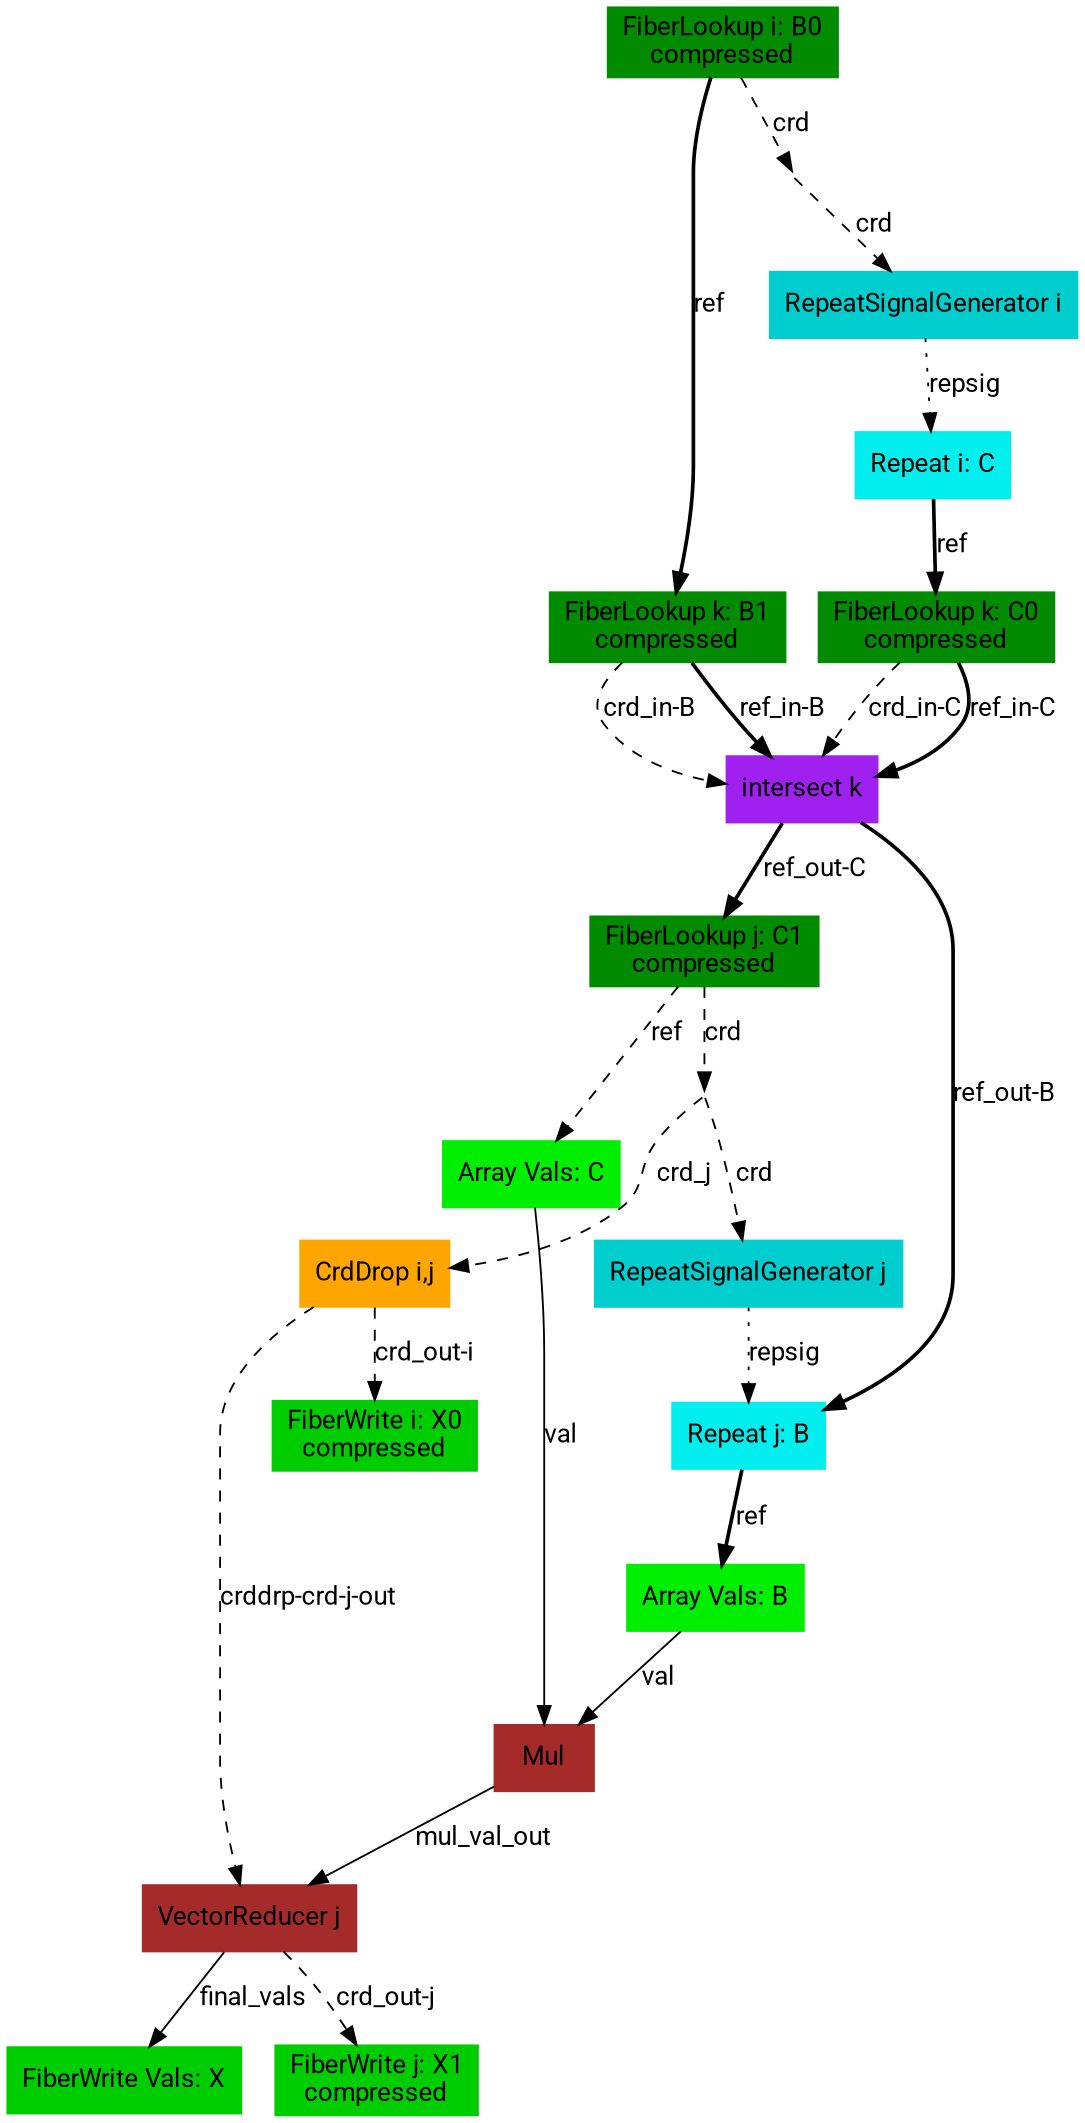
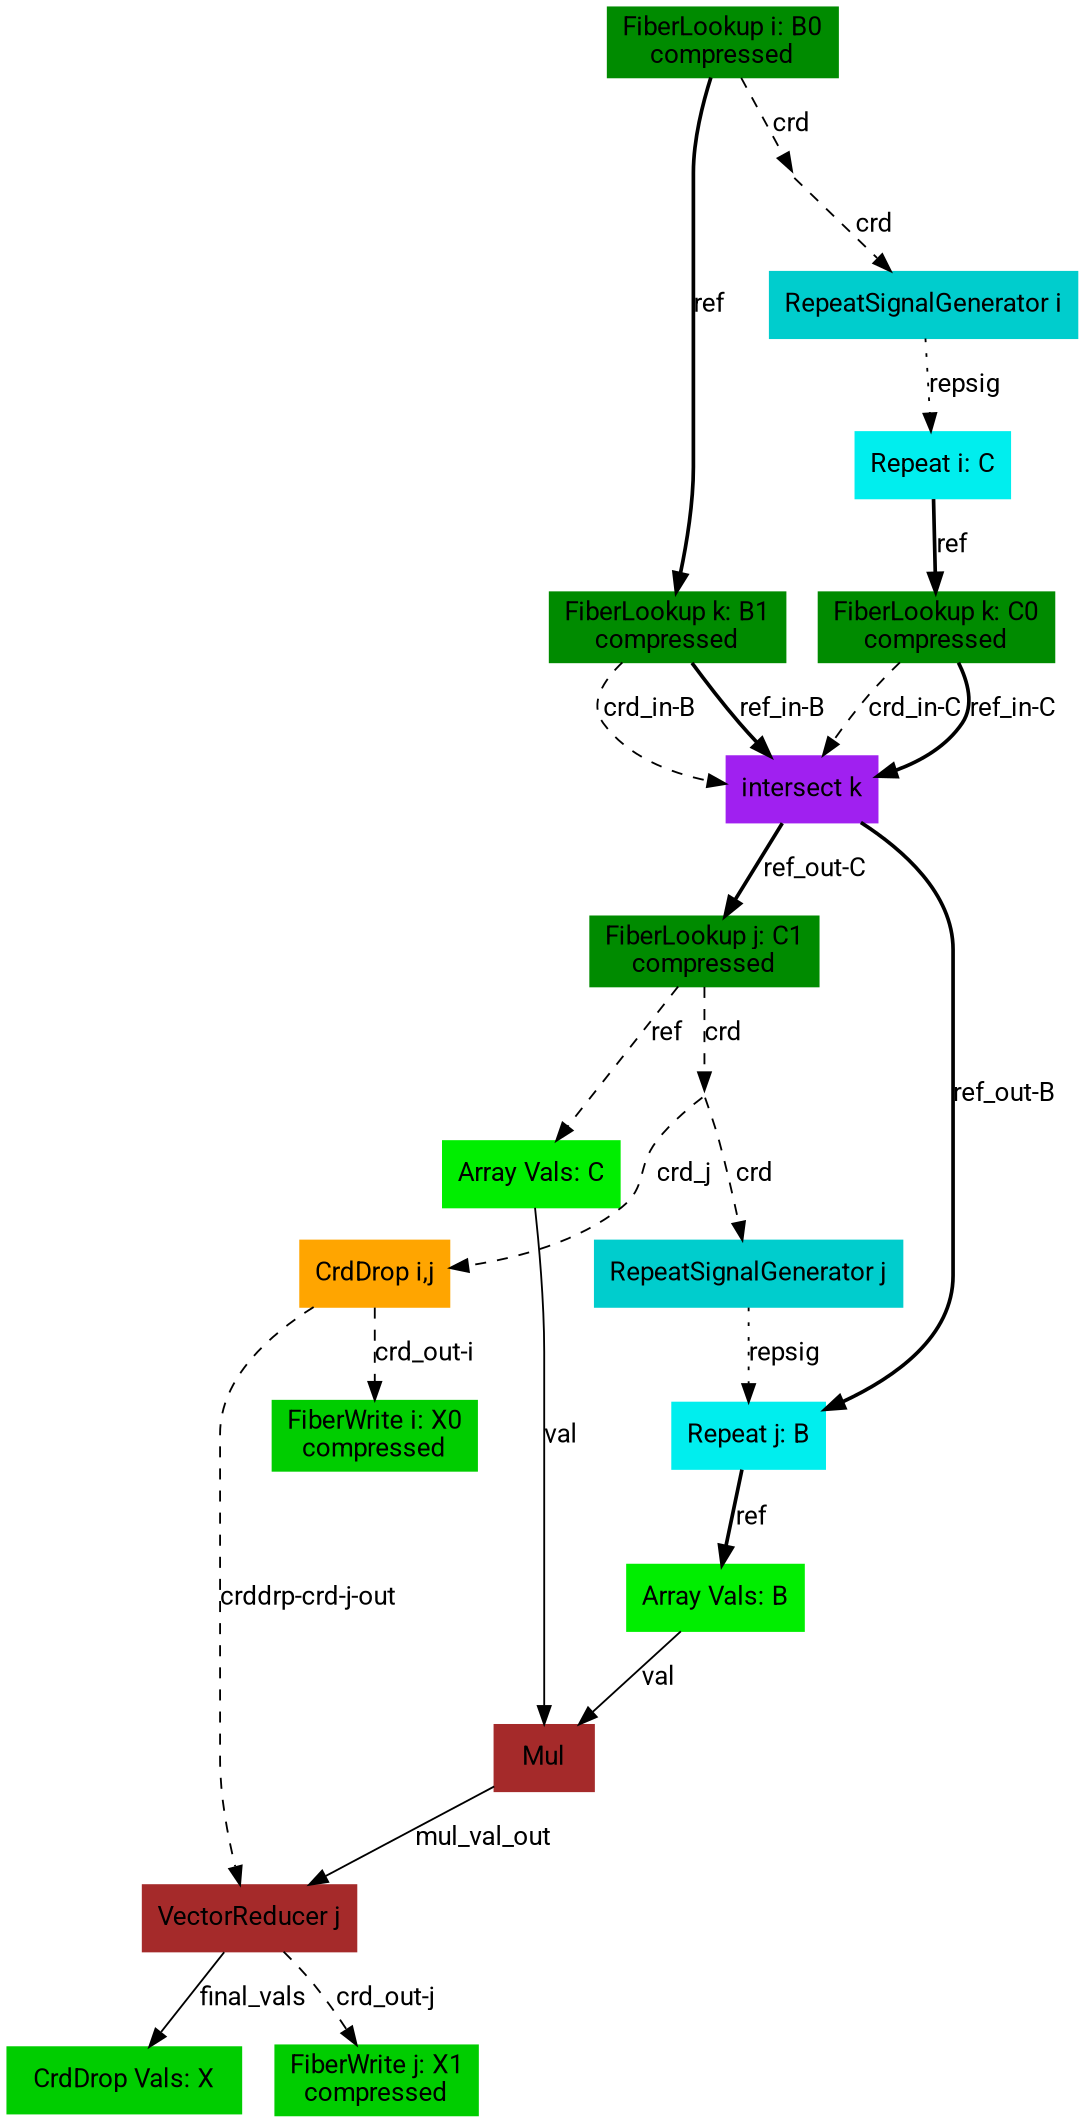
node "FiberWrite Vals: X": label "FiberWrite Vals: X" -> "CrdDrop Vals: X"
